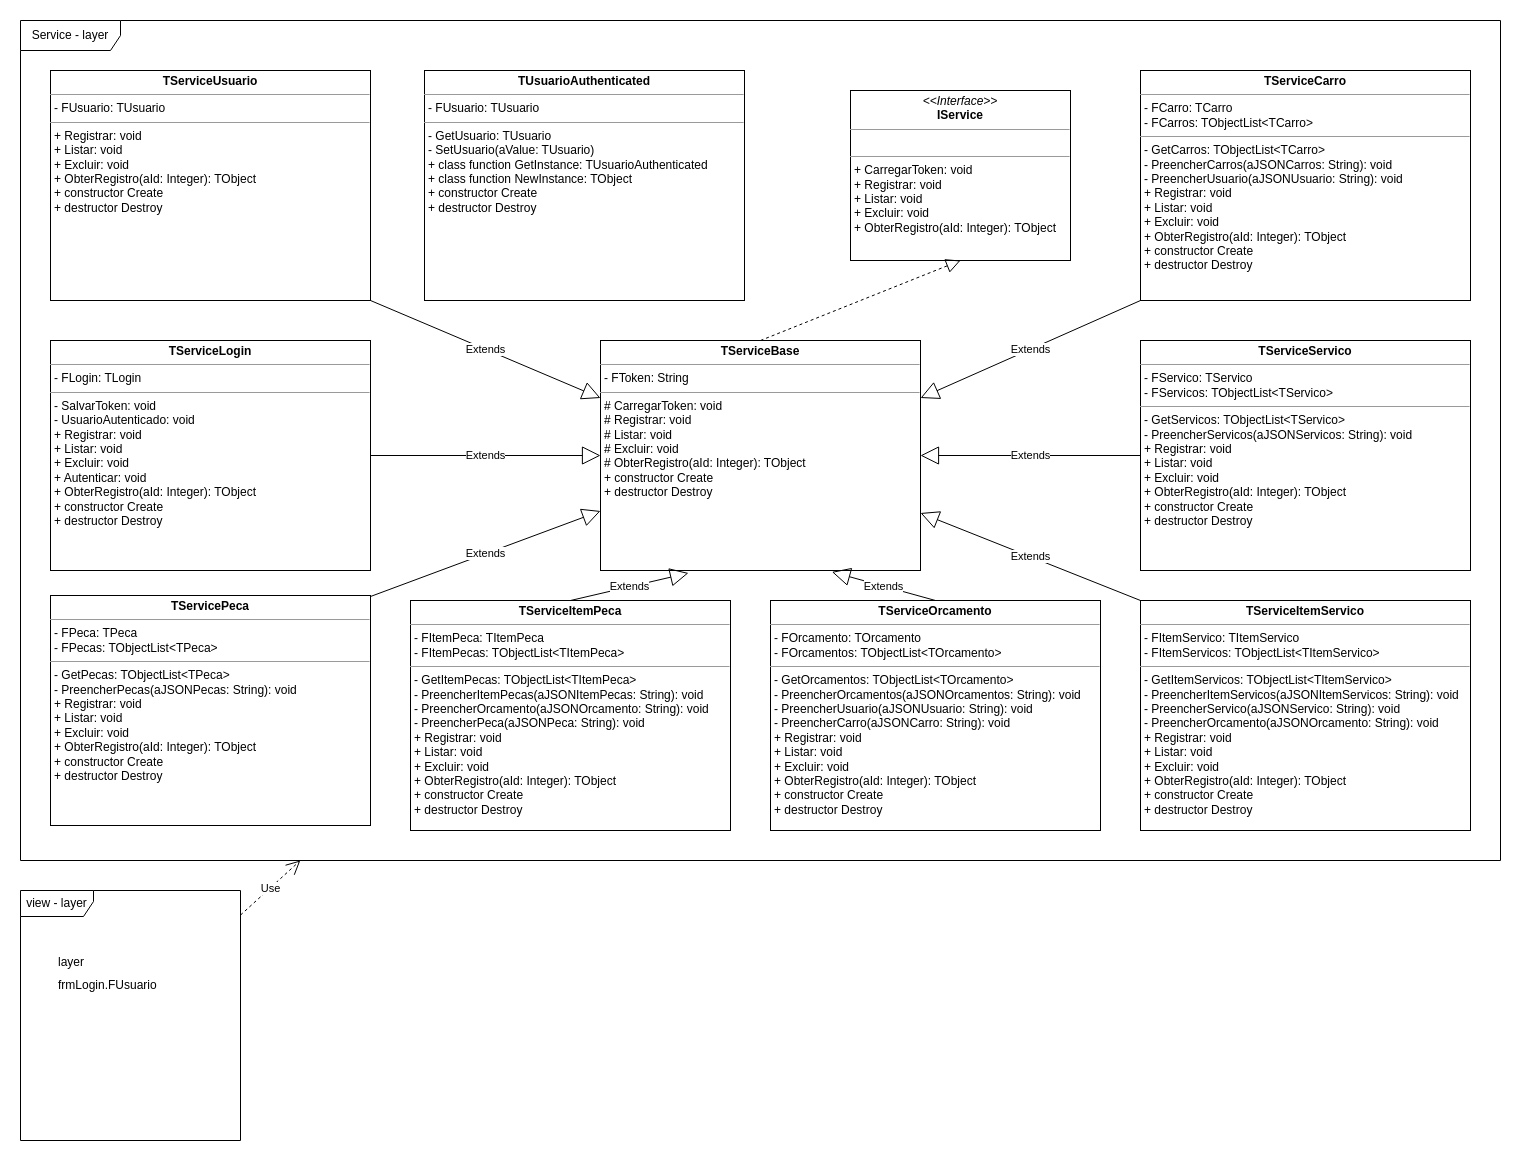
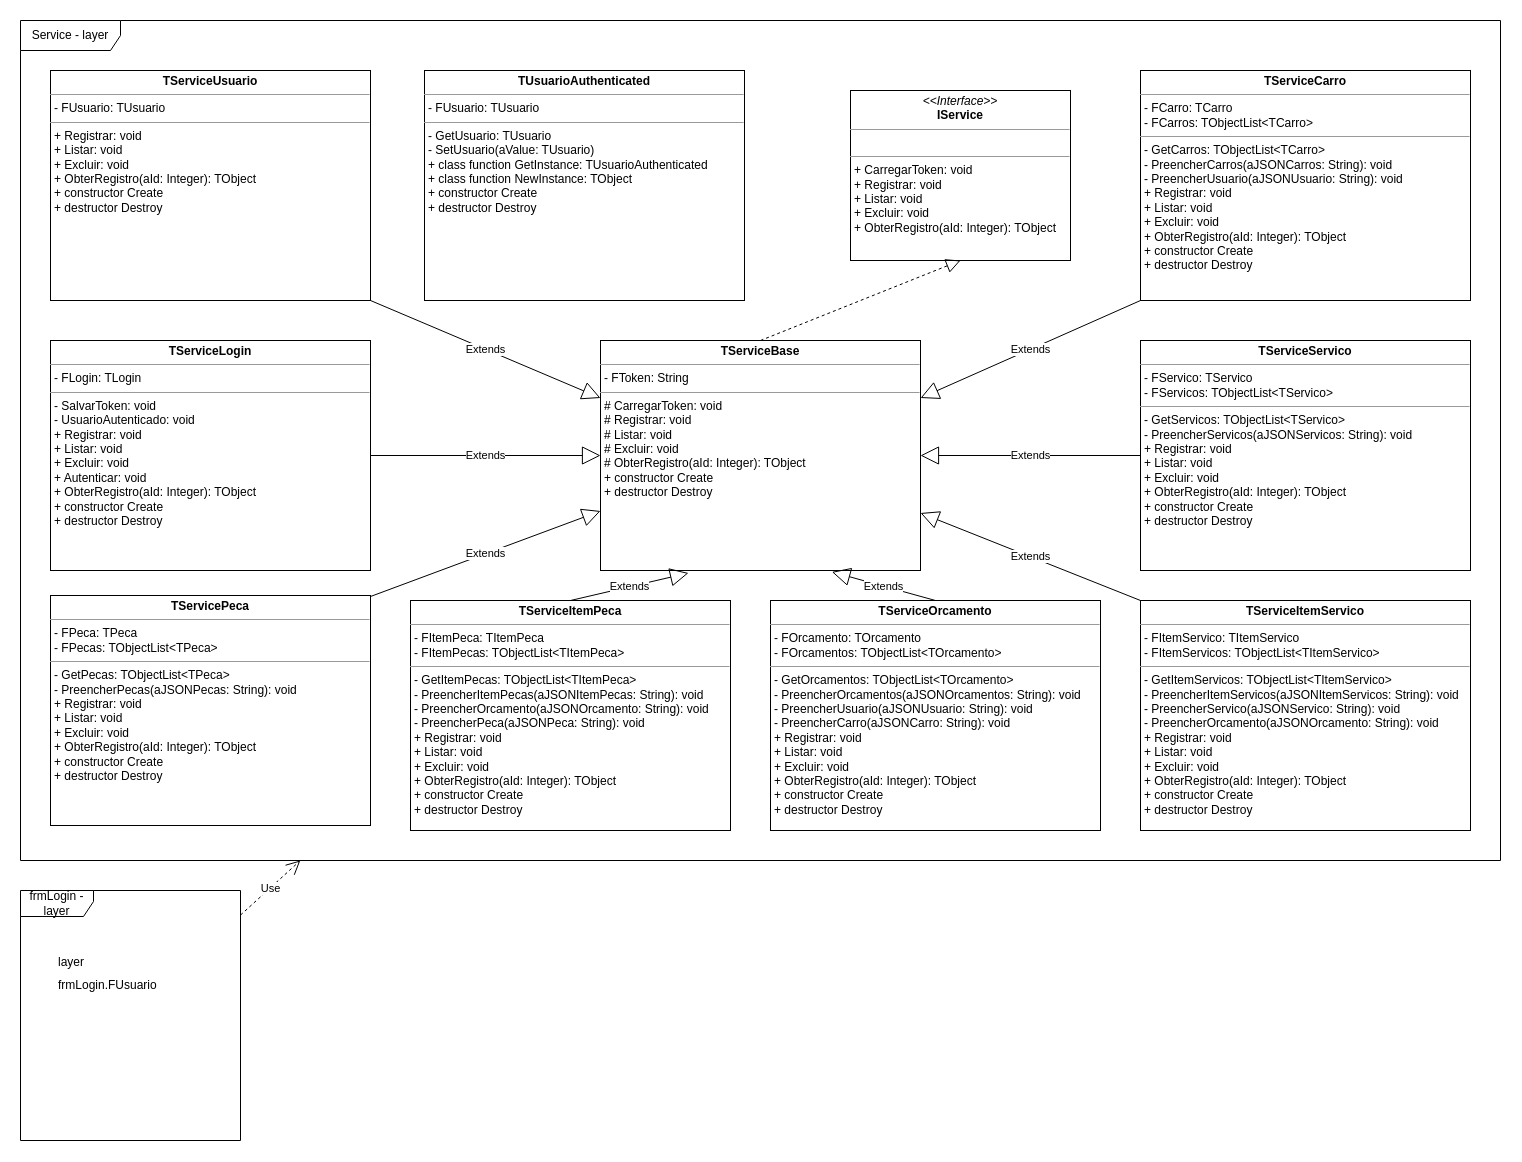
node "view - layer": label "view - layer" -> "frmLogin - layer"
